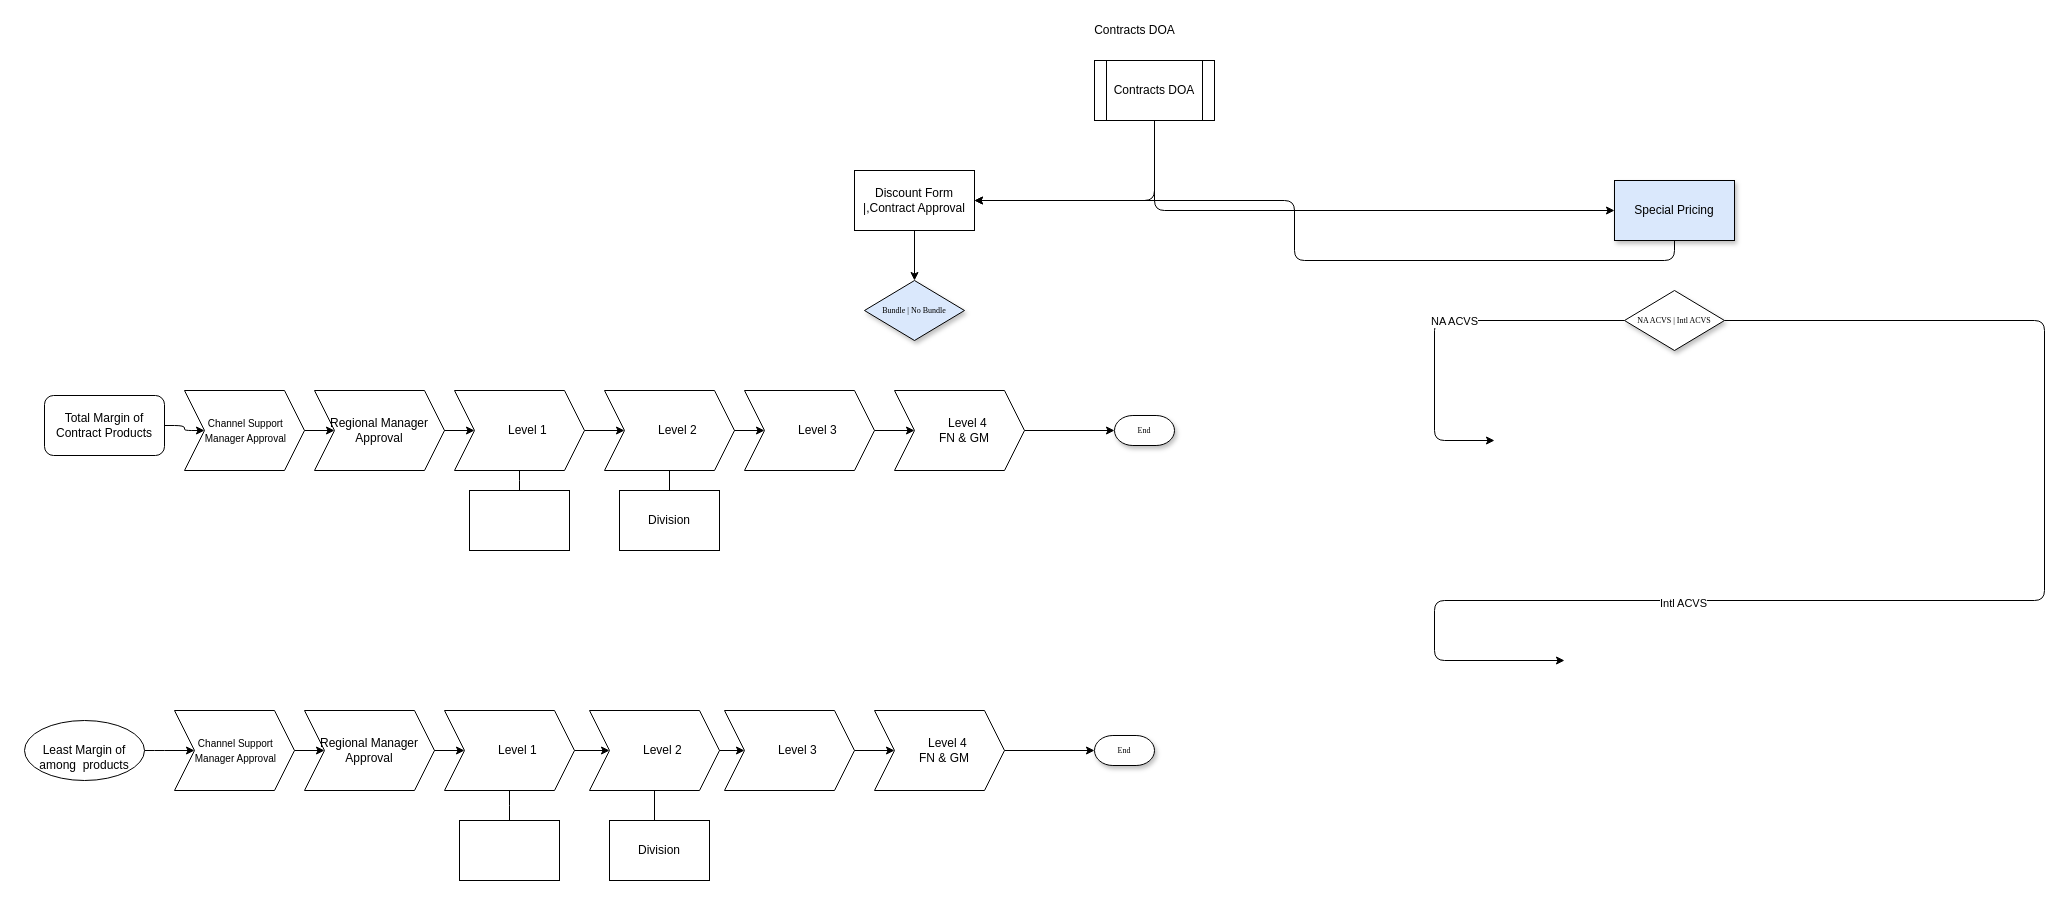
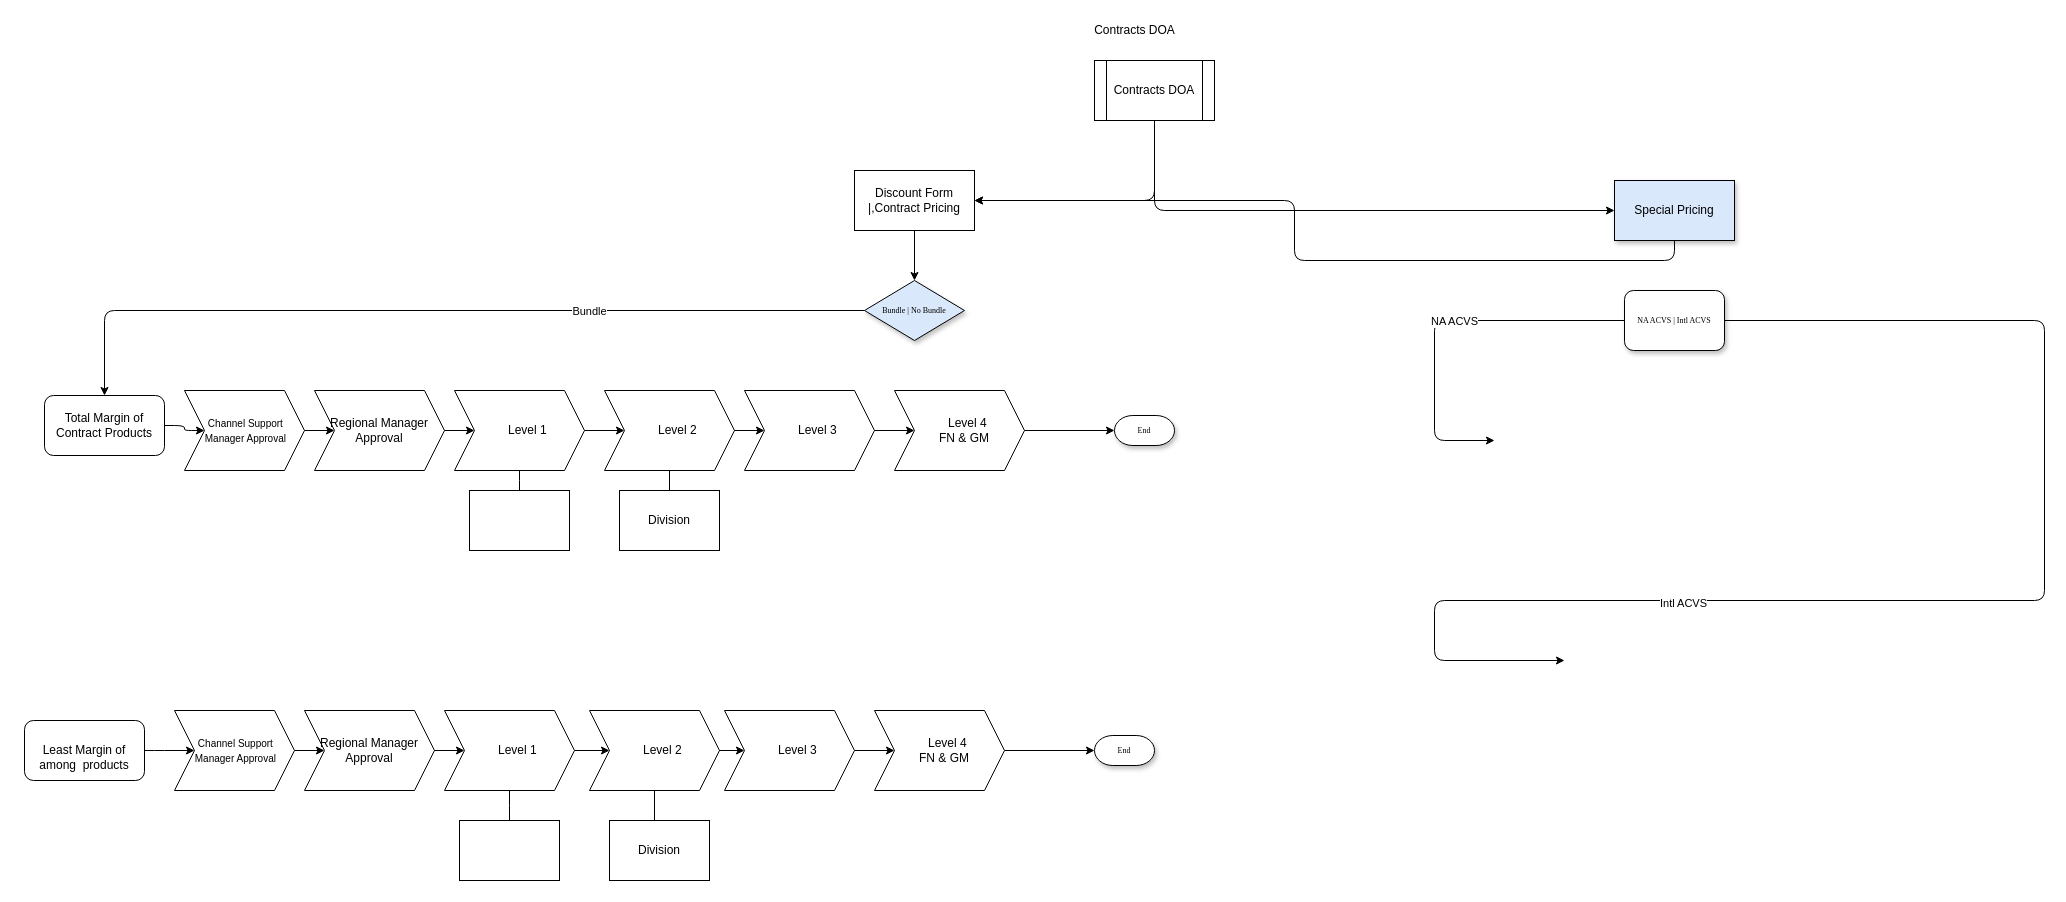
node "Discount Form |,Contract Approval": label "Discount Form |,Contract Approval" -> "Discount Form |,Contract Pricing"
edge "Bundle | No Bundle" -> "Total Margin of Contract Products": added, label "Bundle"
node "NA ACVS | Intl ACVS": shape diamond -> rounded rectangle
node "Least Margin of among products": shape ellipse -> rounded rectangle
